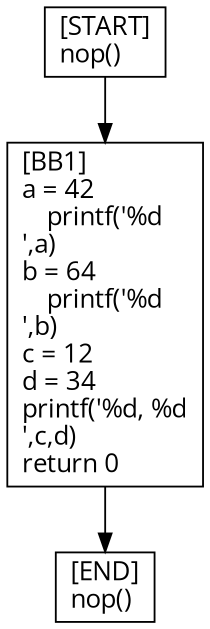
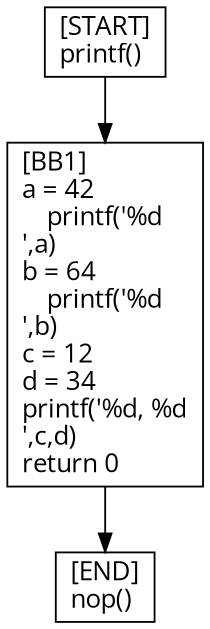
node "[START] nop()": label "[START] nop()" -> "[START] printf()"
